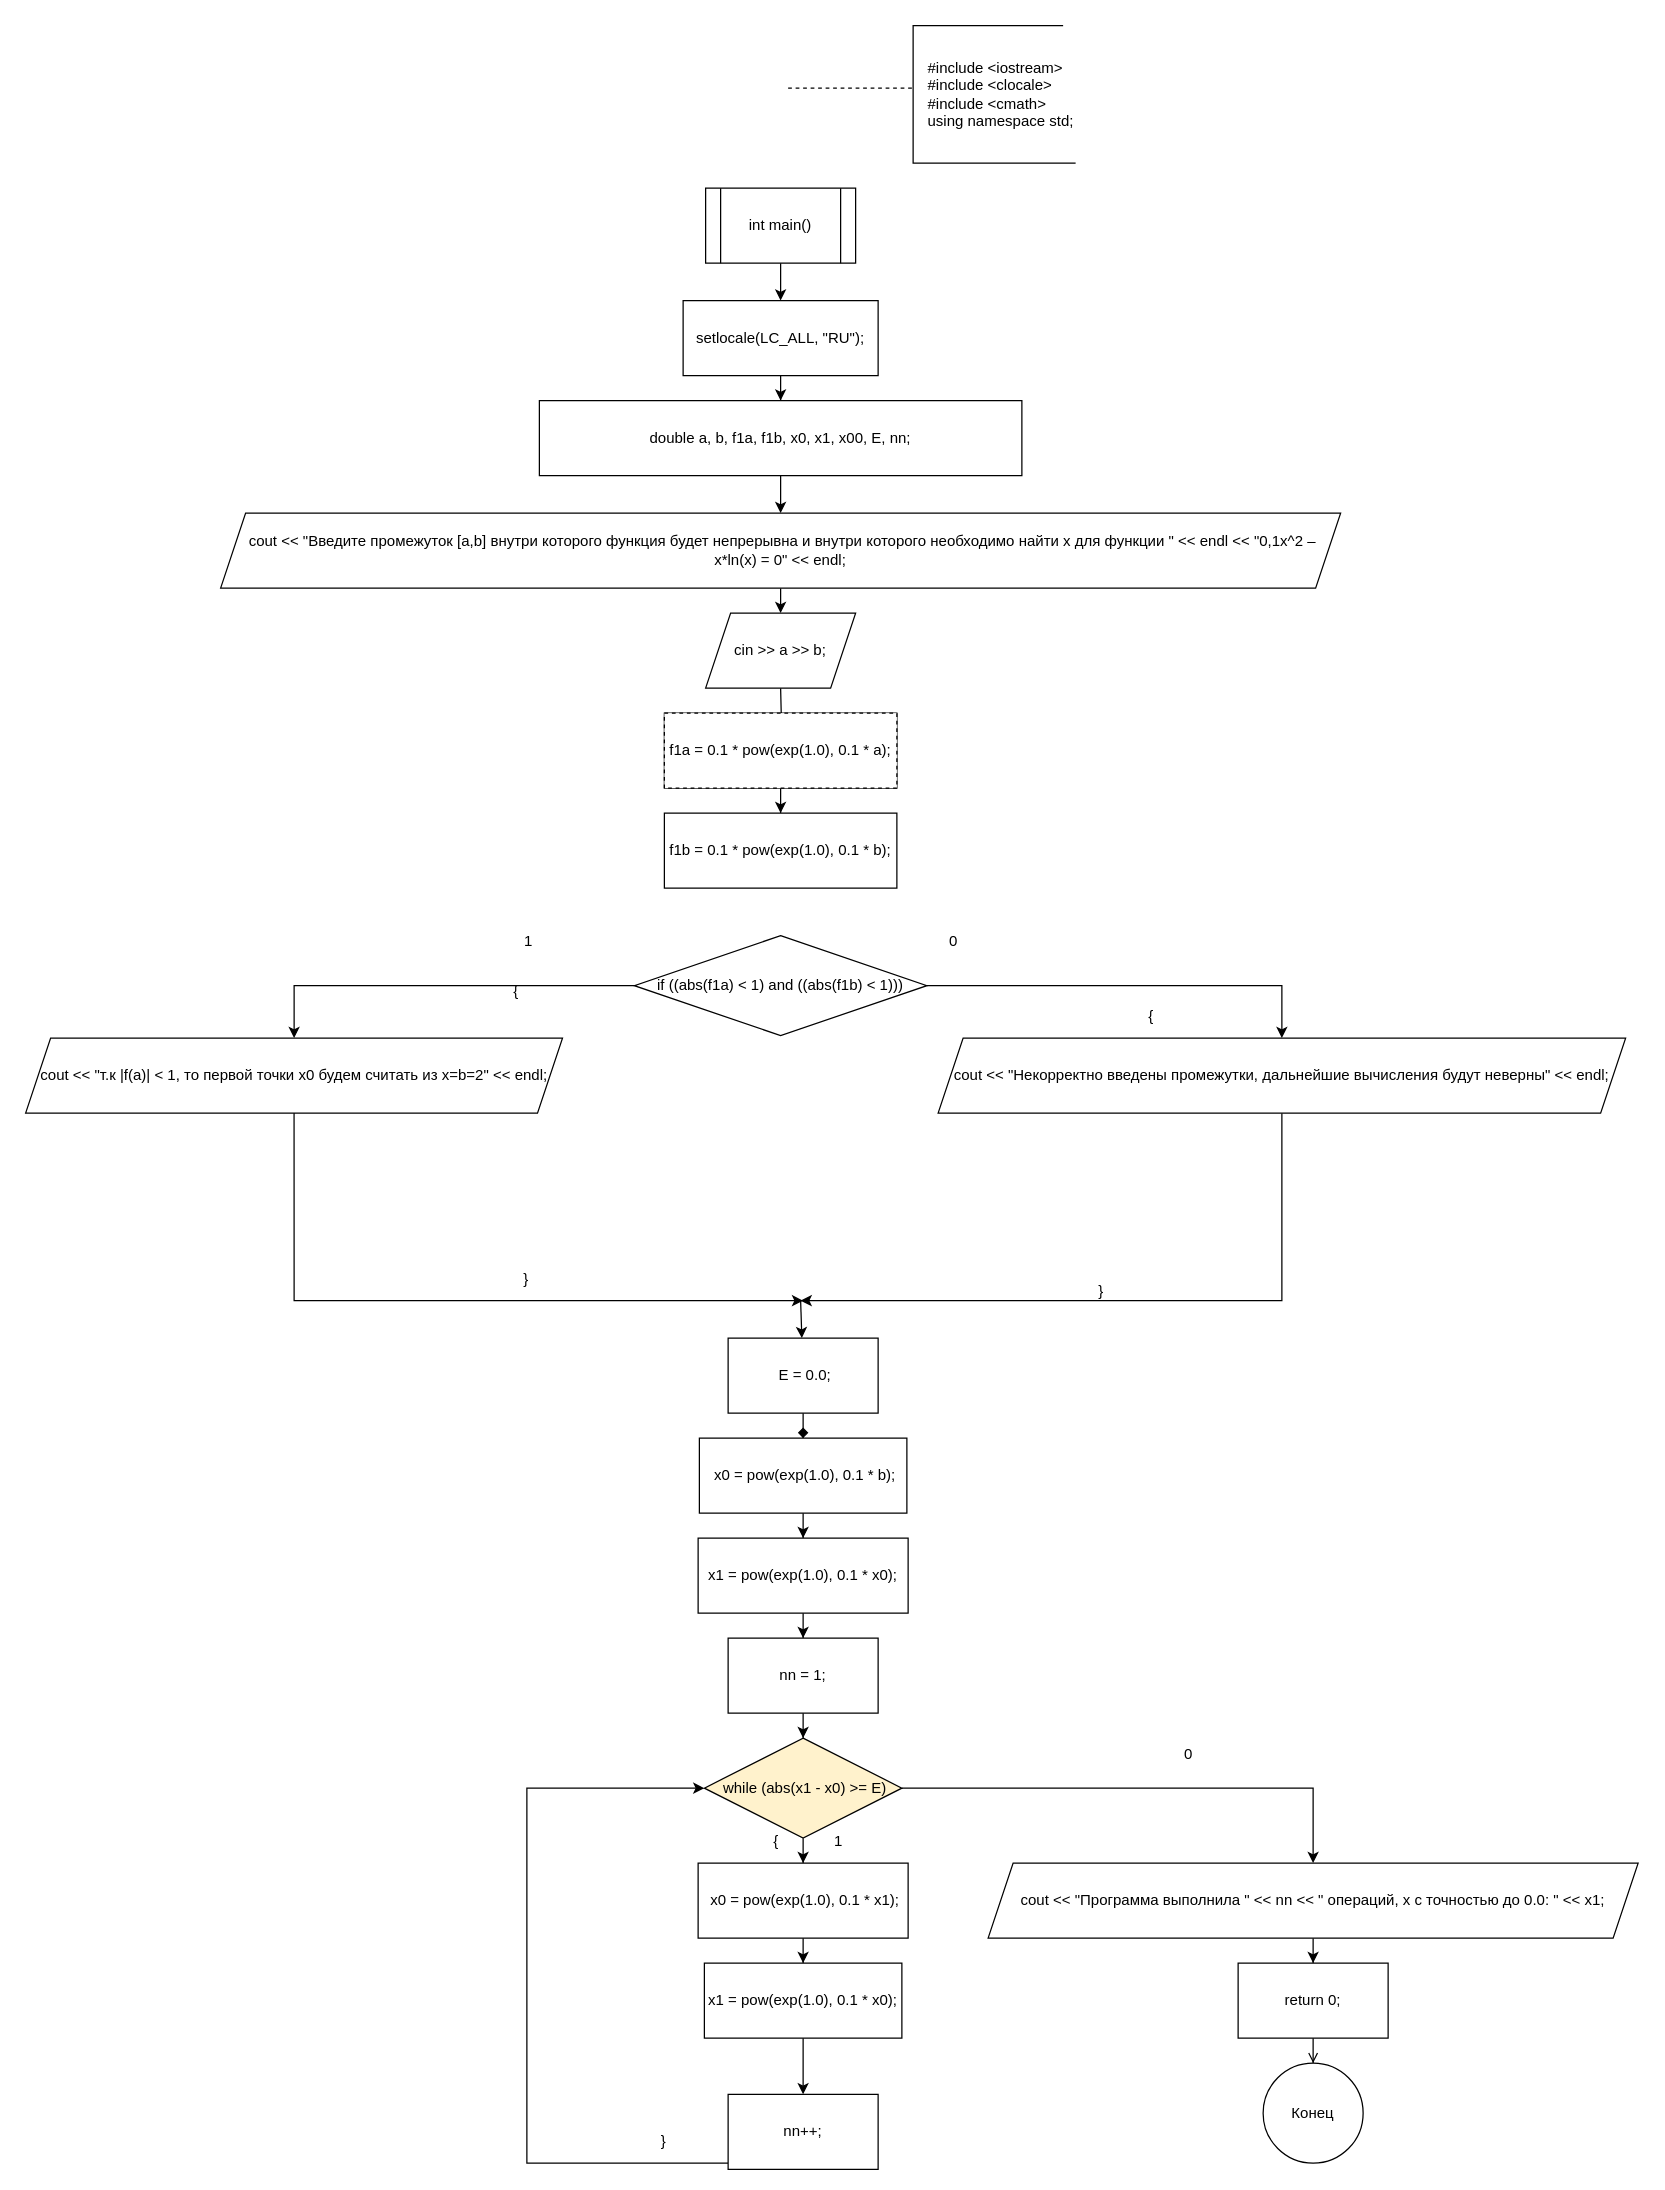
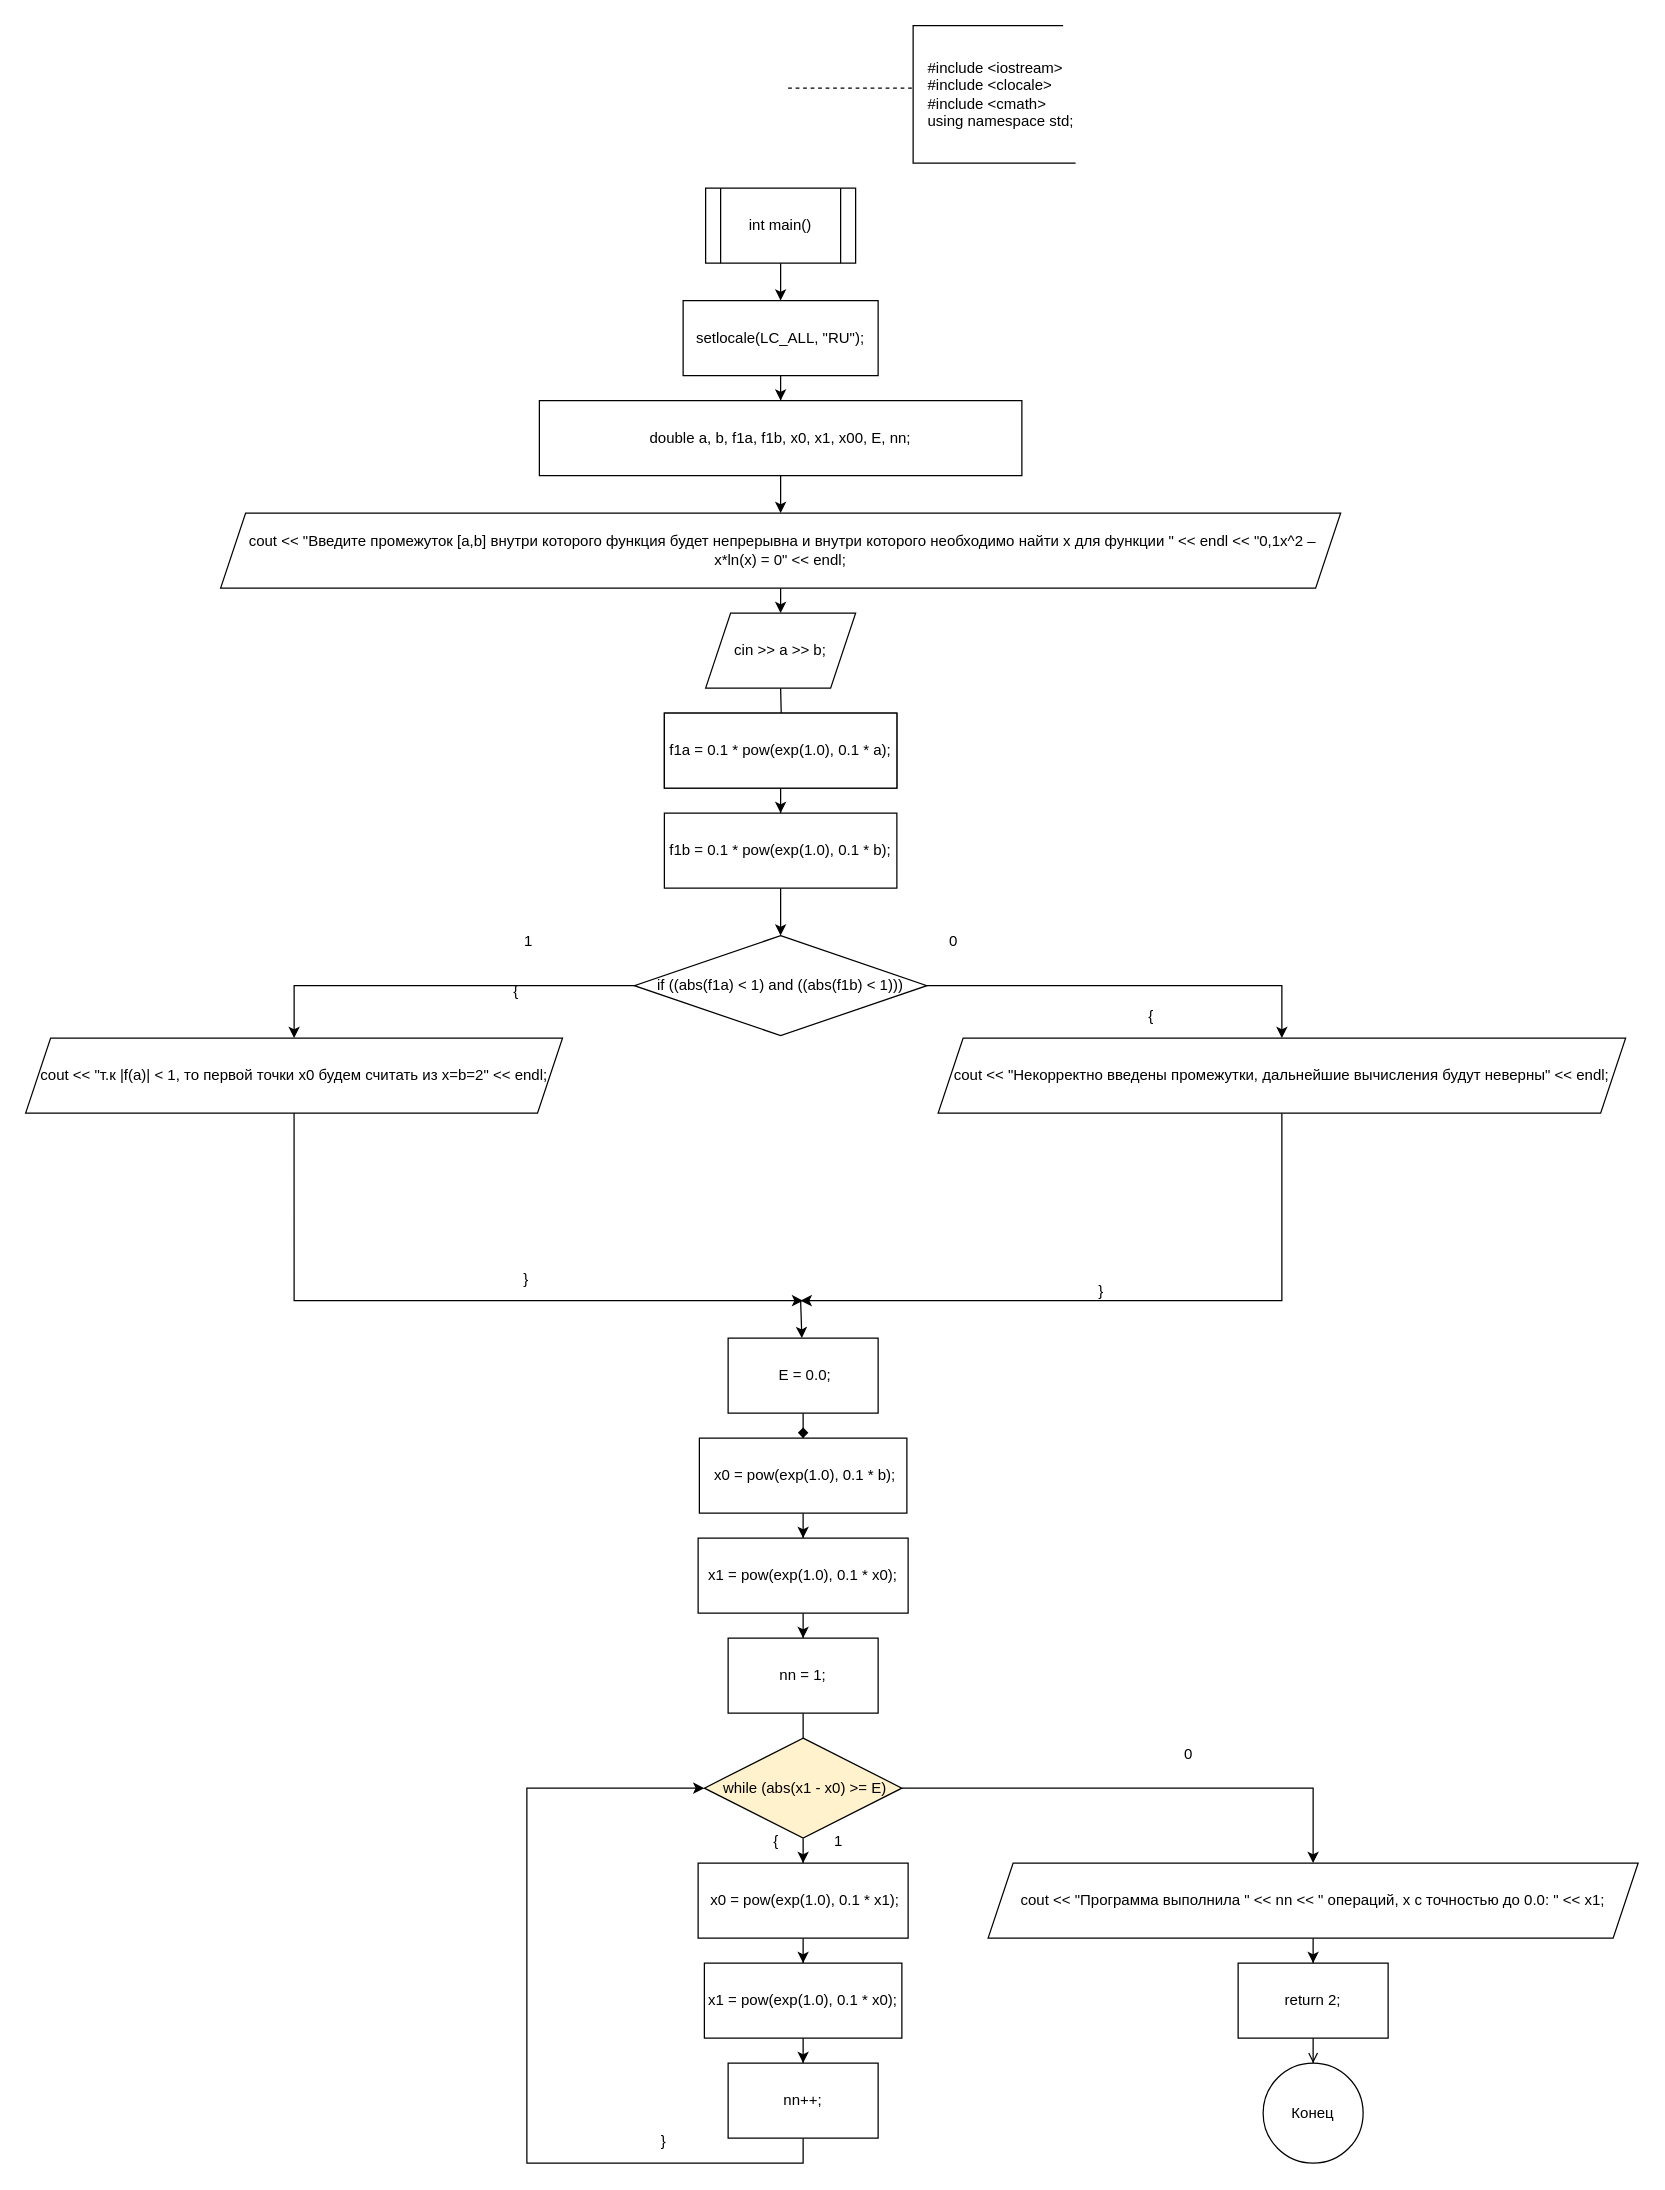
node "f1a = 0.1 * pow(exp(1.0), 0.1 * a);": style dashed -> solid
edge "f1b = 0.1 * pow(exp(1.0), 0.1 * b);" -> "if ((abs(f1a) < 1) and ((abs(f1b) < 1)))": added
edge "nn = 1;" -> "while (abs(x1 - x0) >= E)": arrowhead classic -> none
node "return 0;": label "return 0;" -> "return 2;"
node "nn++;": moved (803, 2132) -> (803, 2101)
